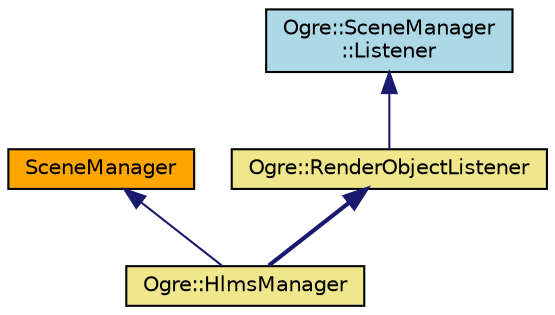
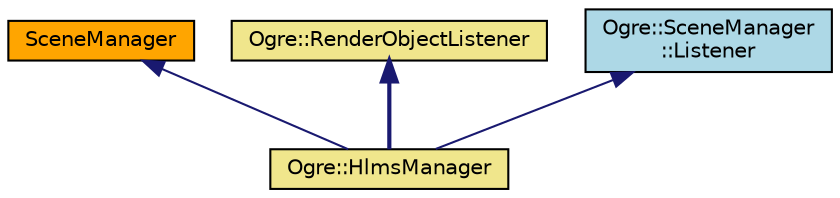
edge "Ogre::RenderObjectListener" -> "Ogre::SceneManager ::Listener": now "Ogre::HlmsManager" -> "Ogre::SceneManager ::Listener"
